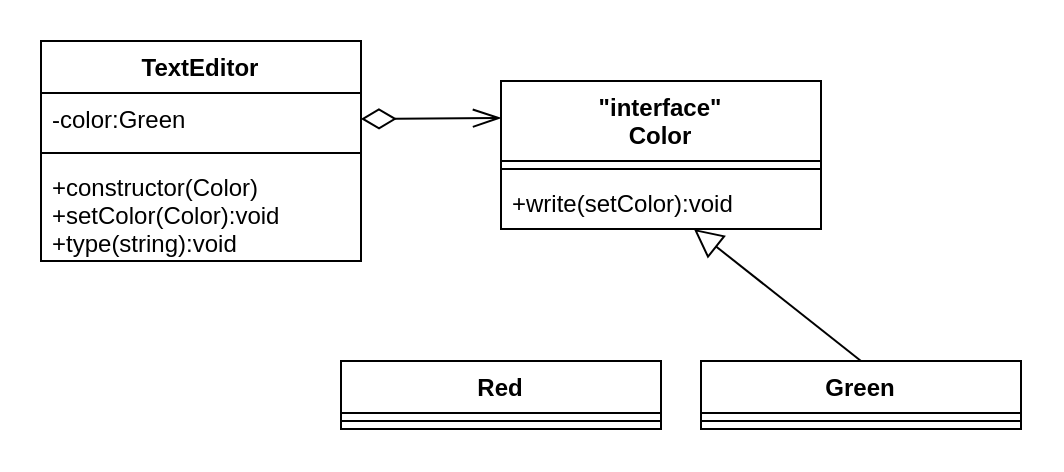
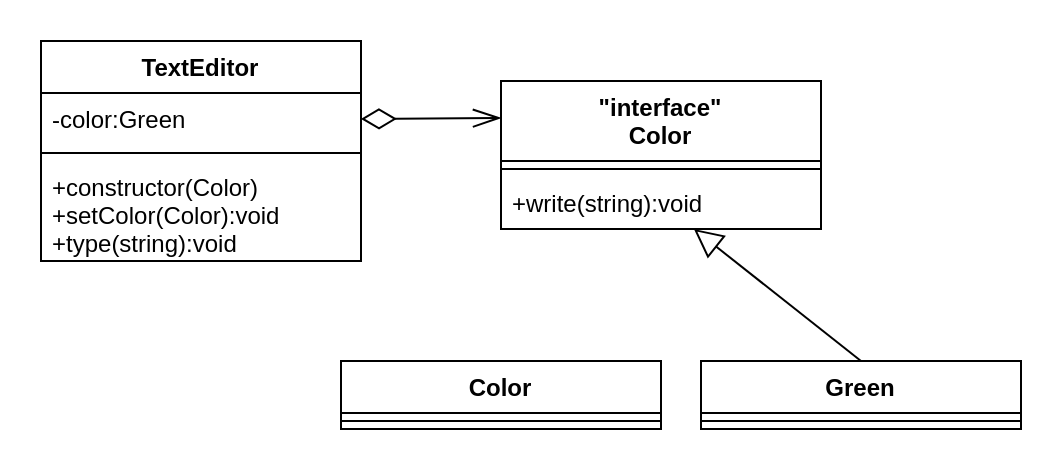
node "+write(setColor):void": label "+write(setColor):void" -> "+write(string):void"
node "Red": label "Red" -> "Color"
